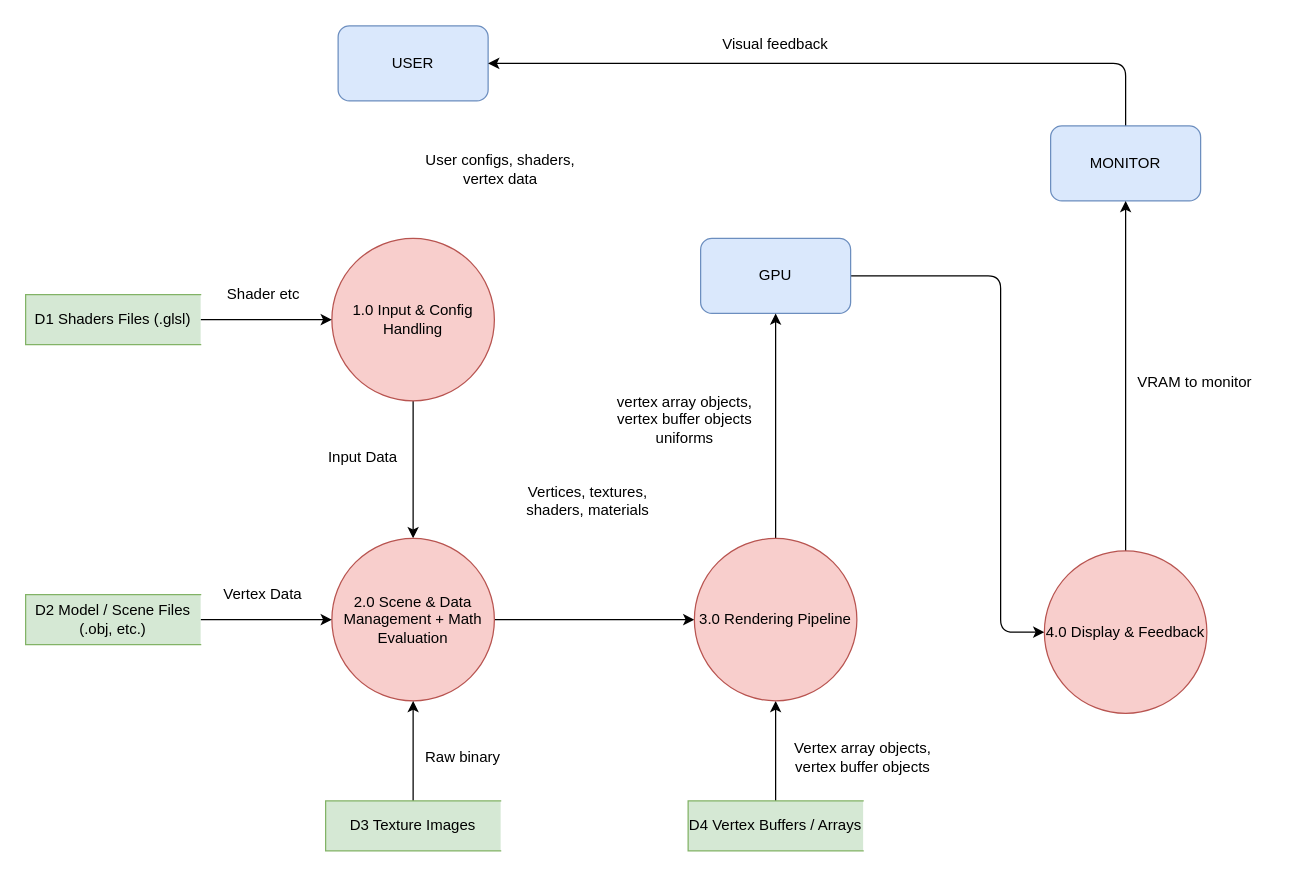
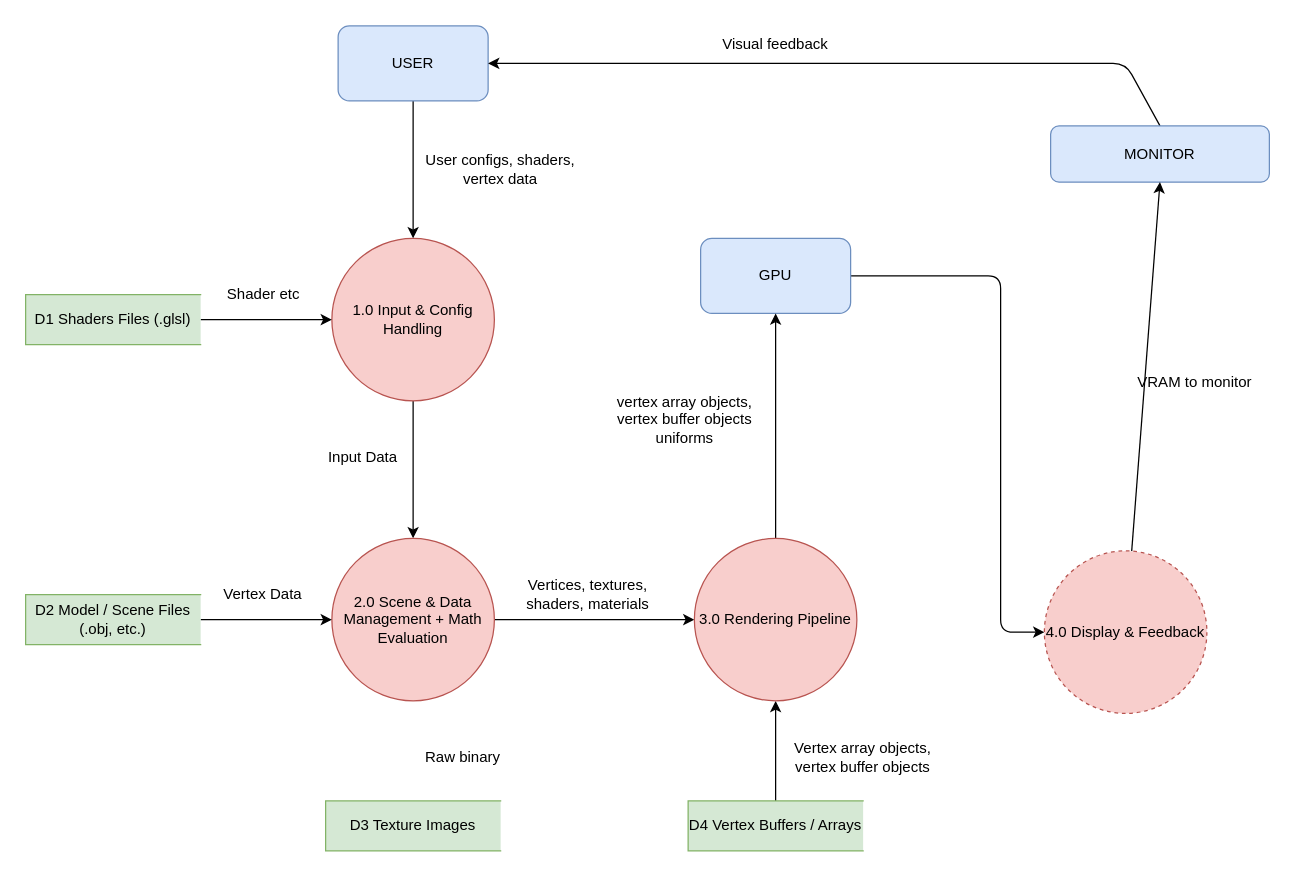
node "MONITOR": size 150x75 -> 219x56
edge "USER" -> "1.0 Input & Config Handling": added
node "Vertices, textures, shaders, materials": moved (588, 501) -> (588, 594)
node "4.0 Display & Feedback": style solid -> dashed
edge "D3 Texture Images" -> "2.0 Scene & Data Management + Math Evaluation": removed
